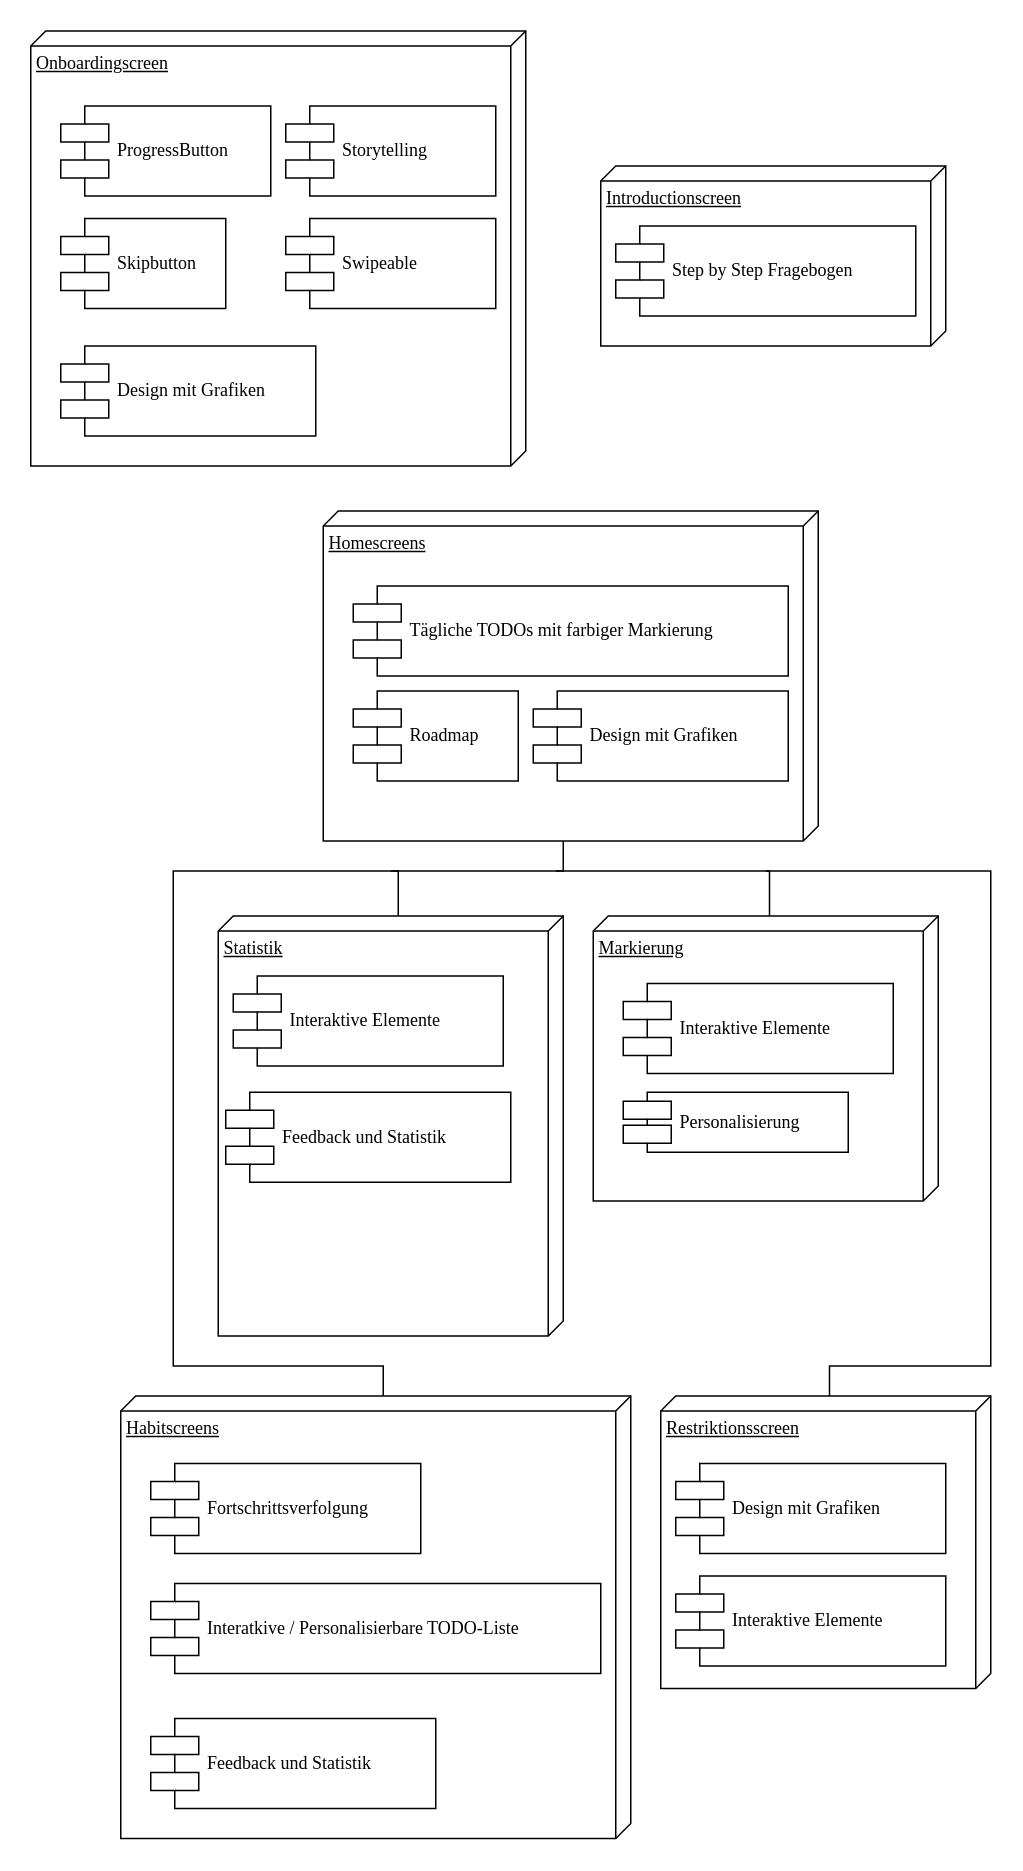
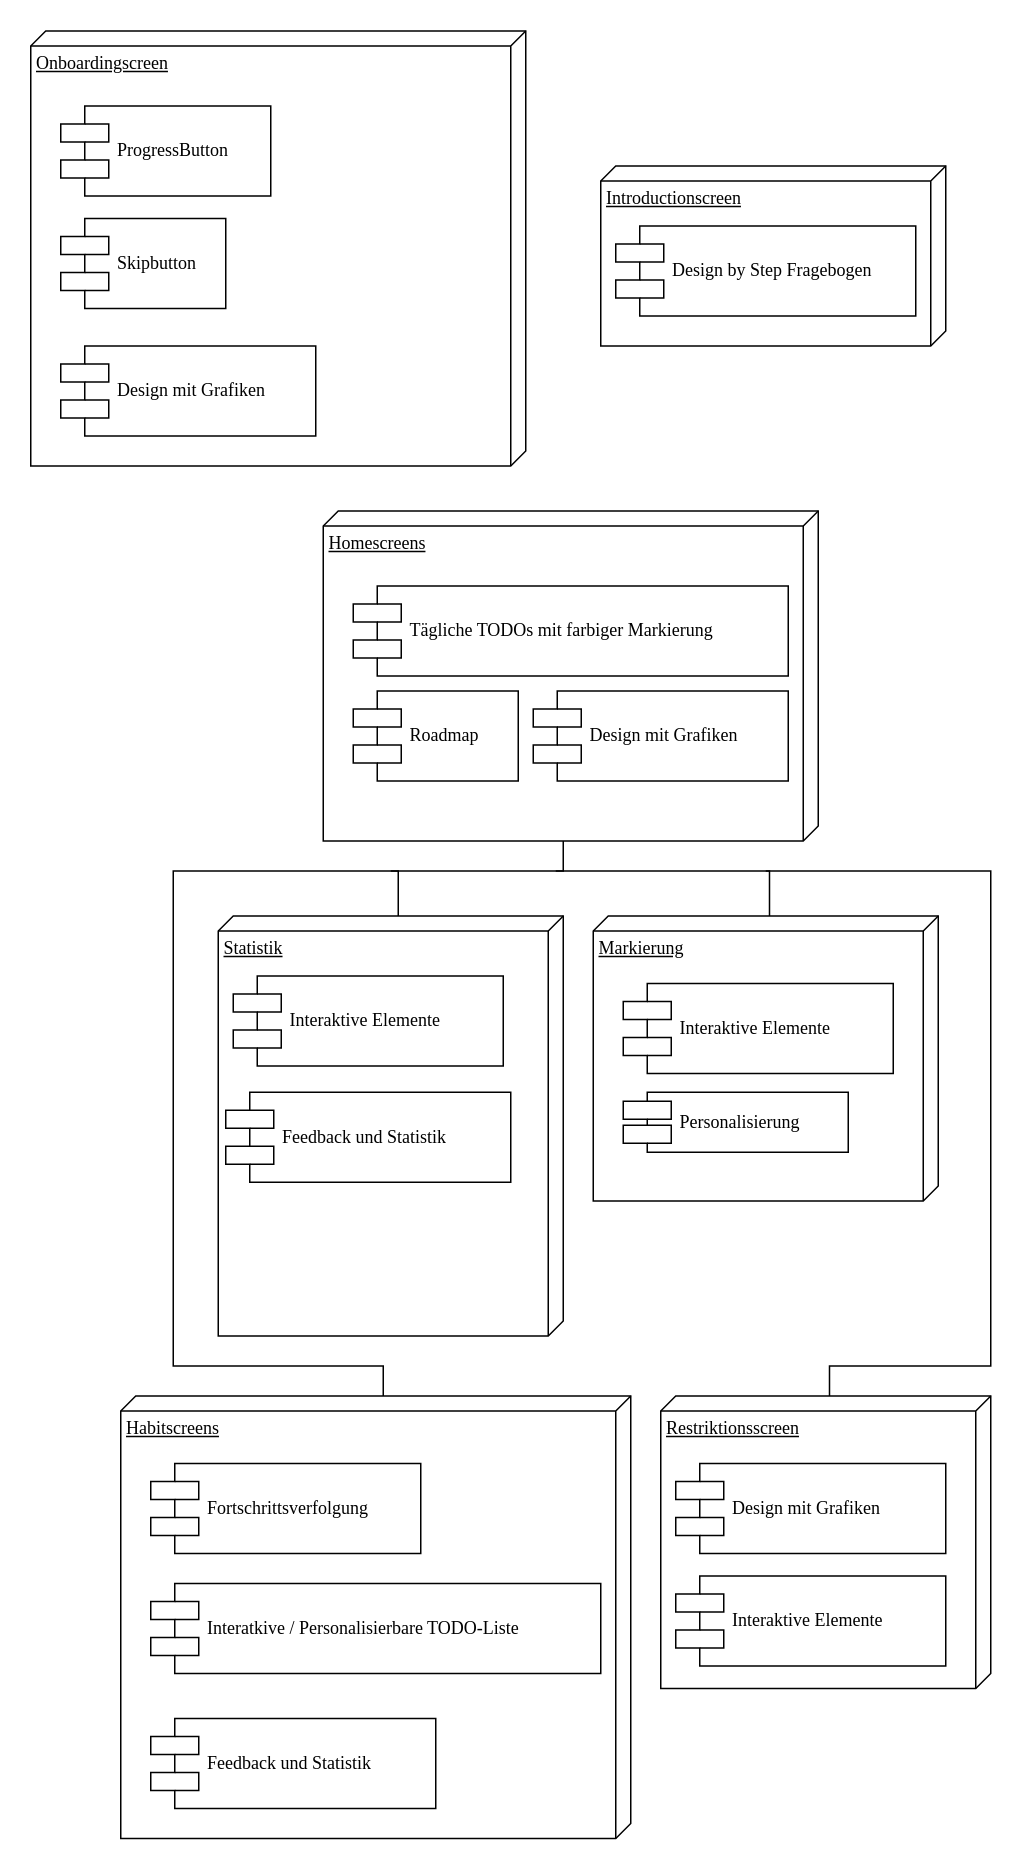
node "Storytelling": removed
node "Swipeable": removed
node "Step by Step Fragebogen": label "Step by Step Fragebogen" -> "Design by Step Fragebogen"
